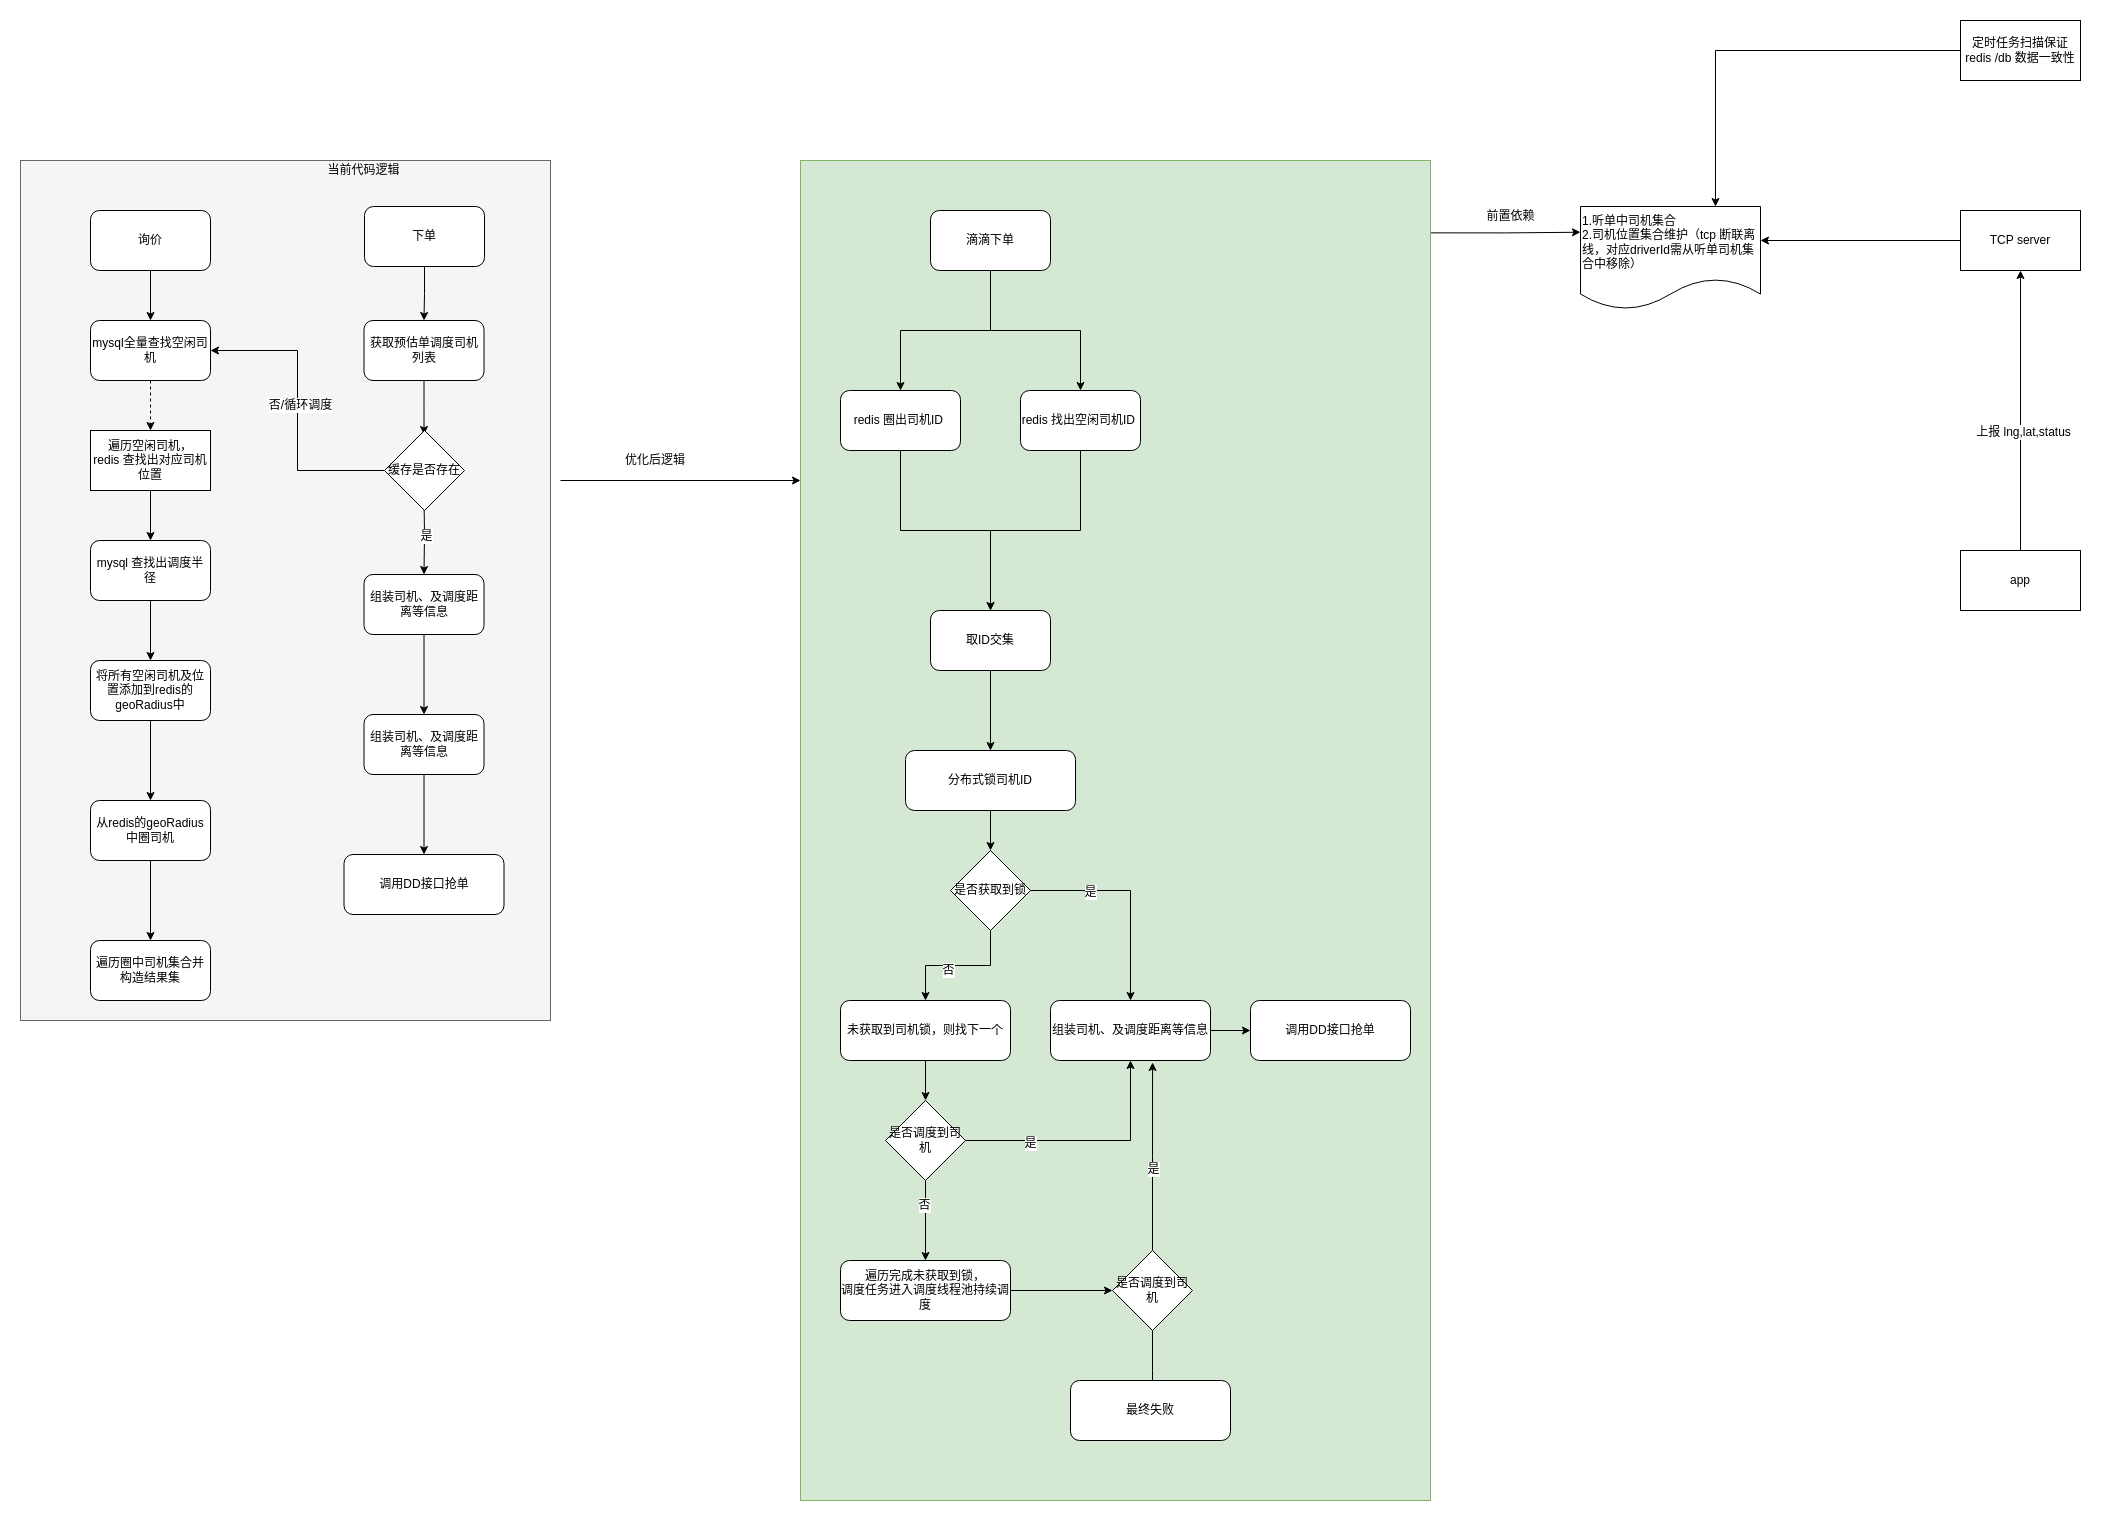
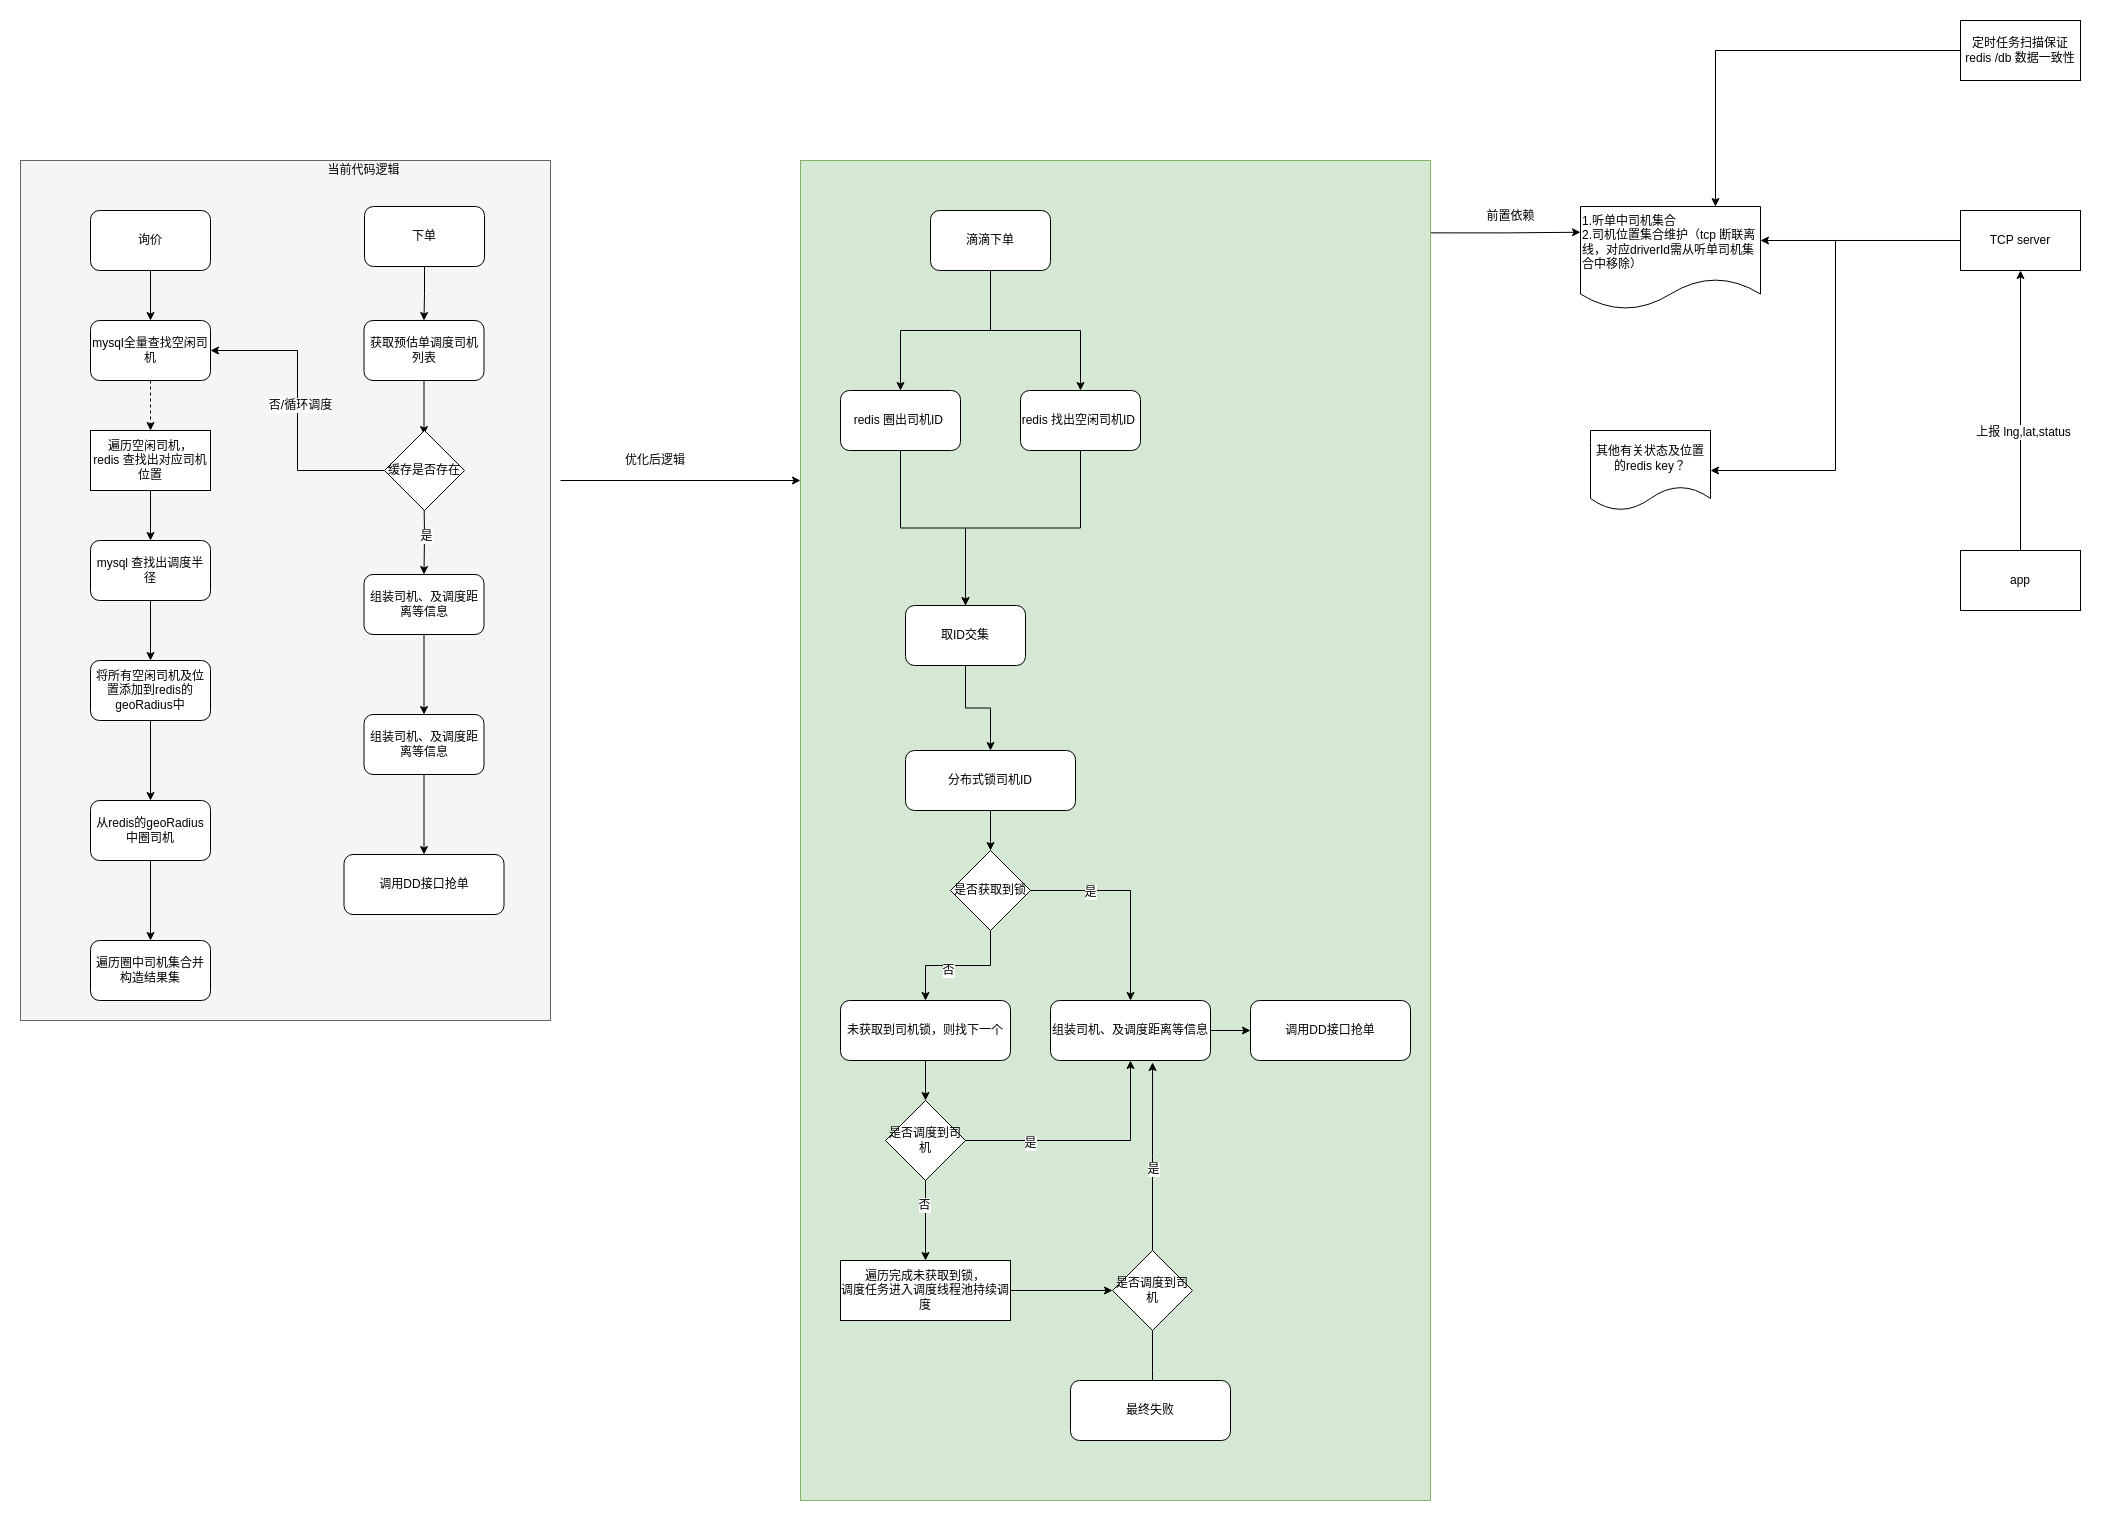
edge "TCP server" -> "其他有关状态及位置的redis key？": added
node "其他有关状态及位置的redis key？": added
node "取ID交集": moved (991, 641) -> (966, 636)
node "遍历完成未获取到锁， 调度任务进入调度线程池持续调度": shape rounded rectangle -> rectangle
